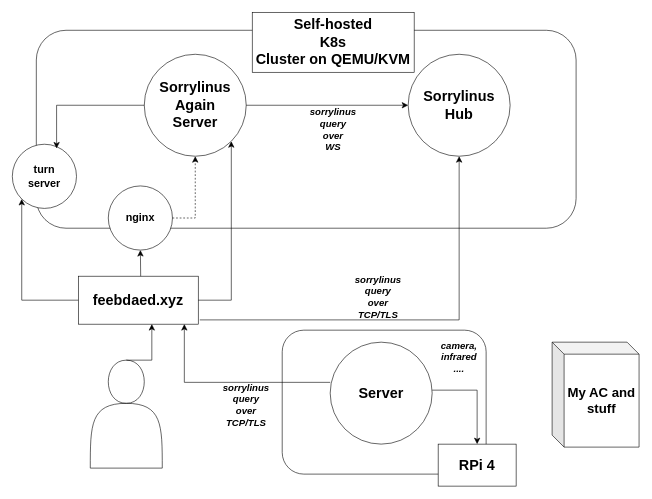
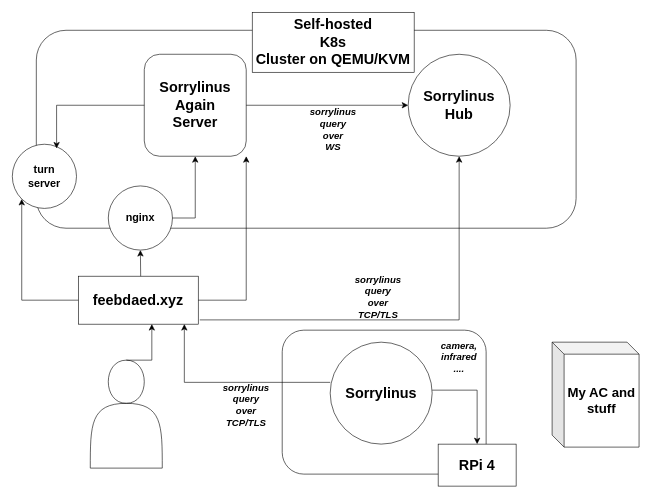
node "Sorrylinus Again Server": shape ellipse -> rounded rectangle
edge "nginx" -> "Sorrylinus Again Server": style dashed -> solid
node "Server": label "Server" -> "Sorrylinus"
